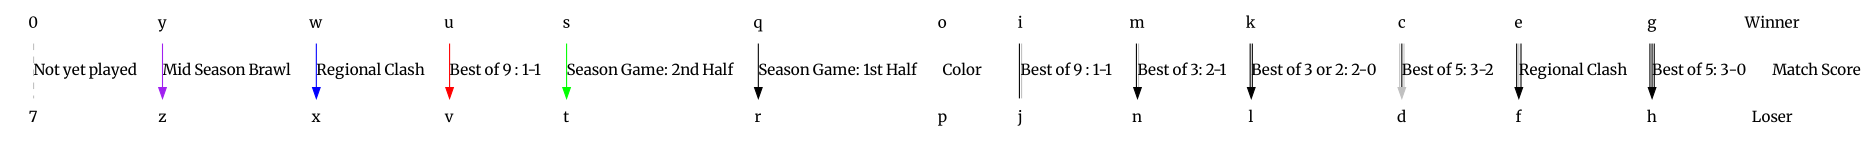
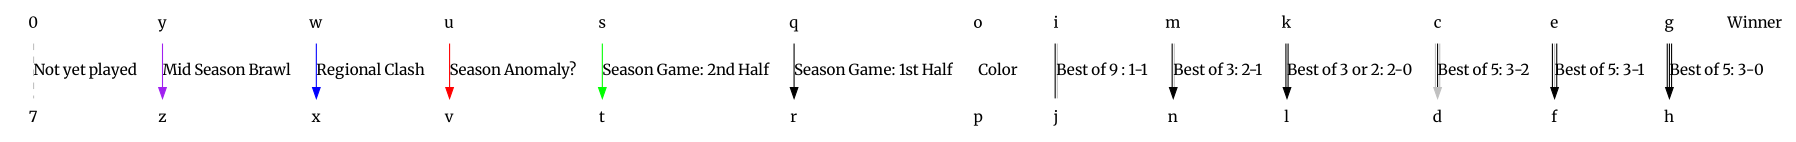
edge "u" -> "v": label "Best of 9 : 1-1" -> "Season Anomaly?"
edge "e" -> "f": label "Regional Clash" -> "Best of 5: 3-1"
node "Loser": removed
